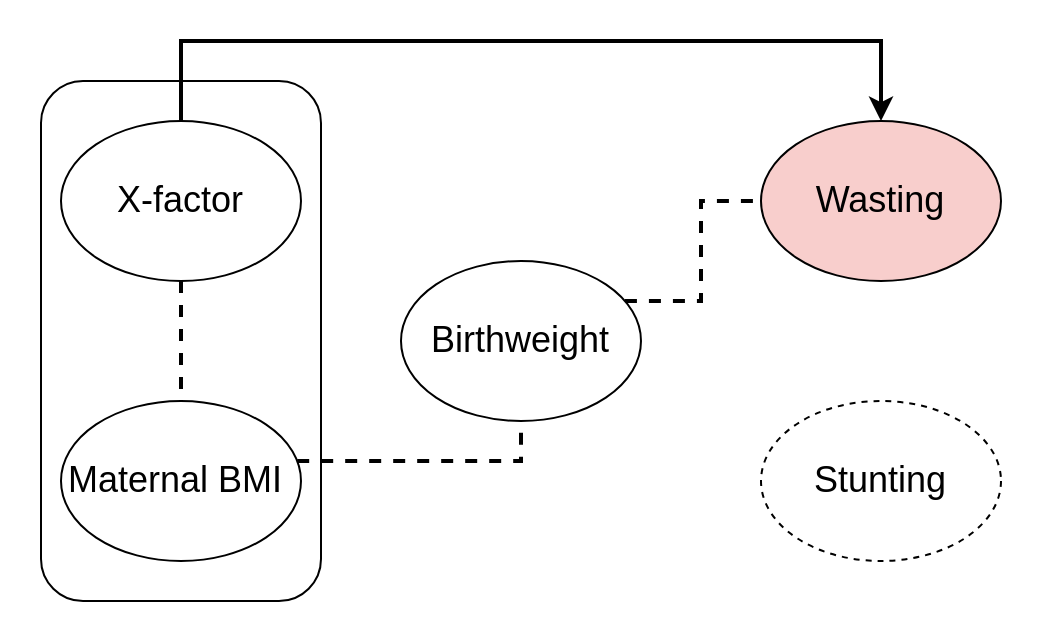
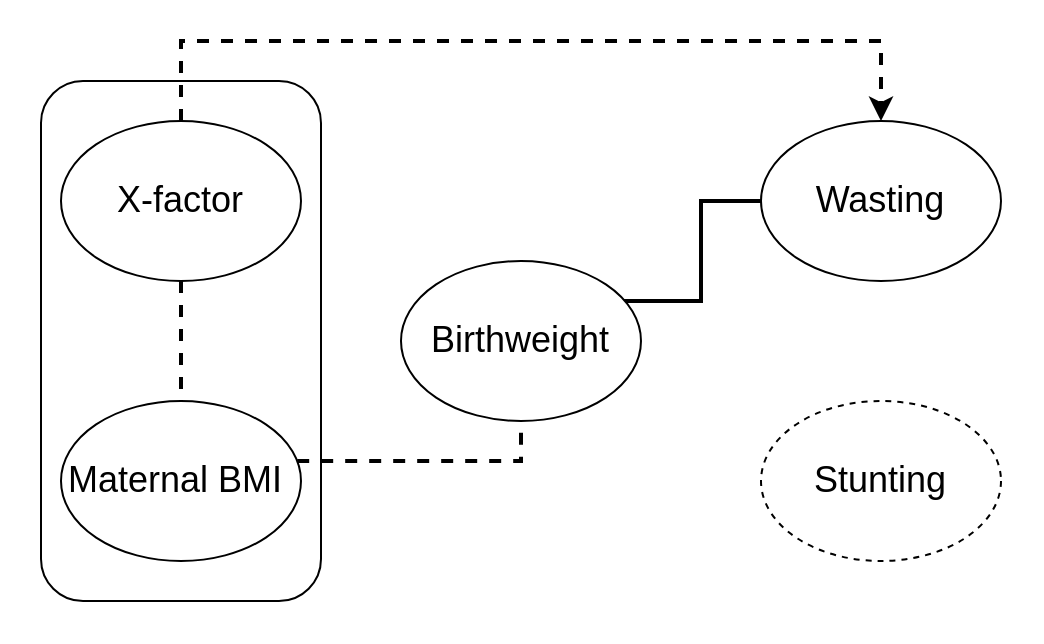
edge "X-factor" -> "Wasting": style solid -> dashed
node "Wasting": fillcolor #f8cecc -> #ffffff
edge "Wasting" -- "Birthweight": style dashed -> solid
